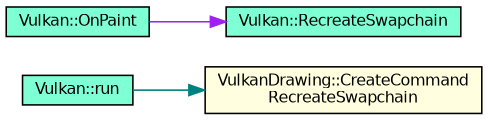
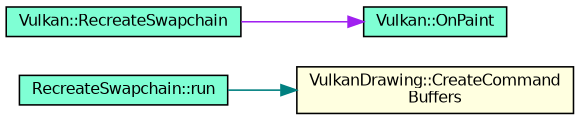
edge "Vulkan::OnPaint" -> "Vulkan::RecreateSwapchain": reversed
node "Vulkan::run": label "Vulkan::run" -> "RecreateSwapchain::run"
node "VulkanDrawing::CreateCommand RecreateSwapchain": label "VulkanDrawing::CreateCommand RecreateSwapchain" -> "VulkanDrawing::CreateCommand Buffers"
